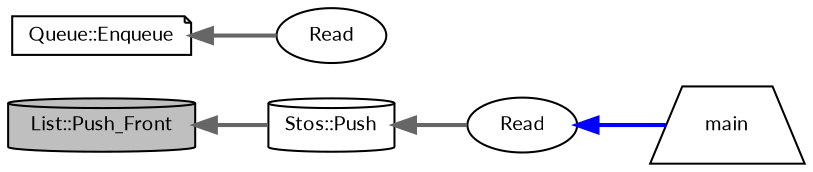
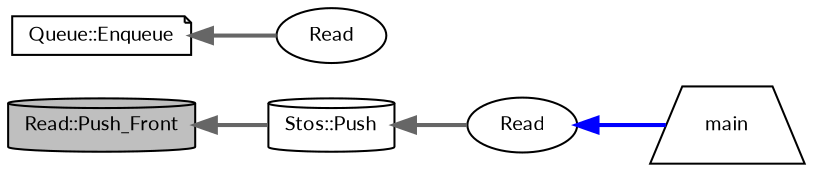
node "List::Push_Front": label "List::Push_Front" -> "Read::Push_Front"
